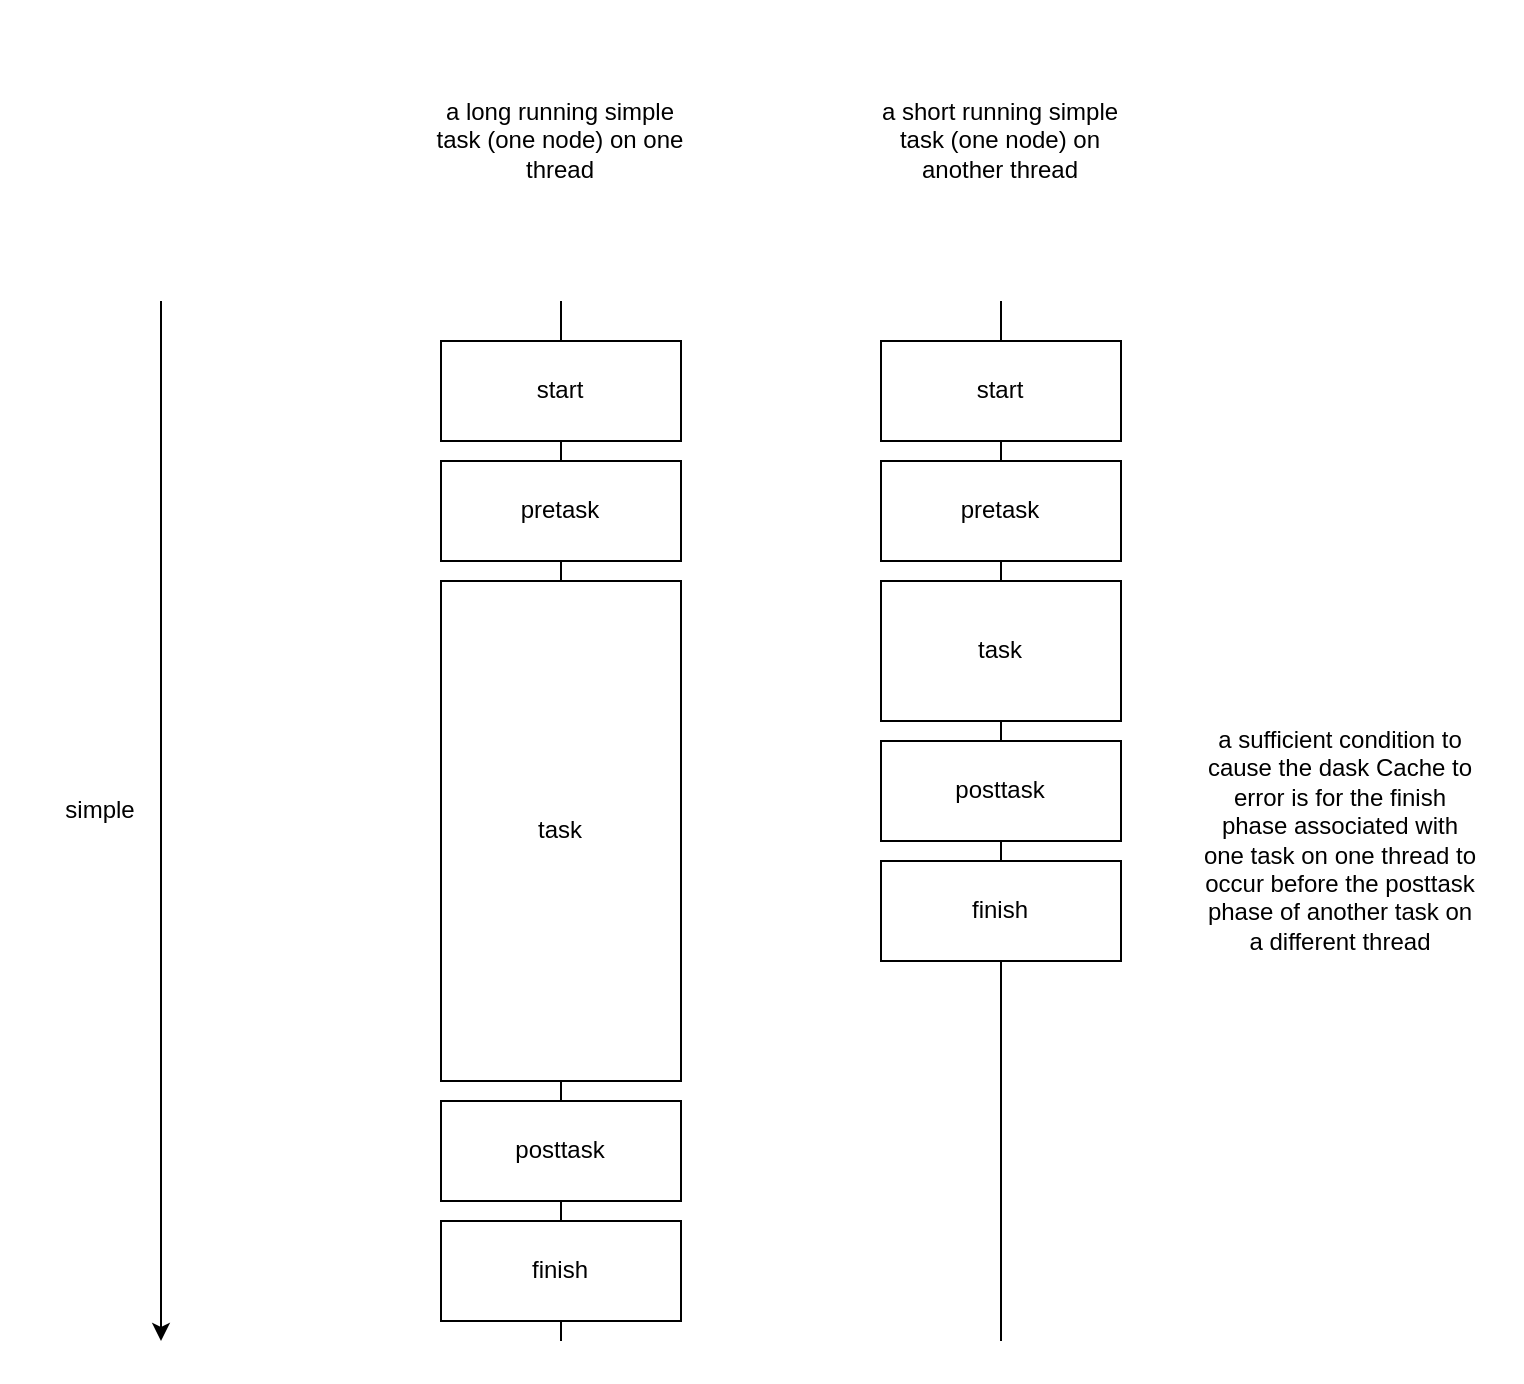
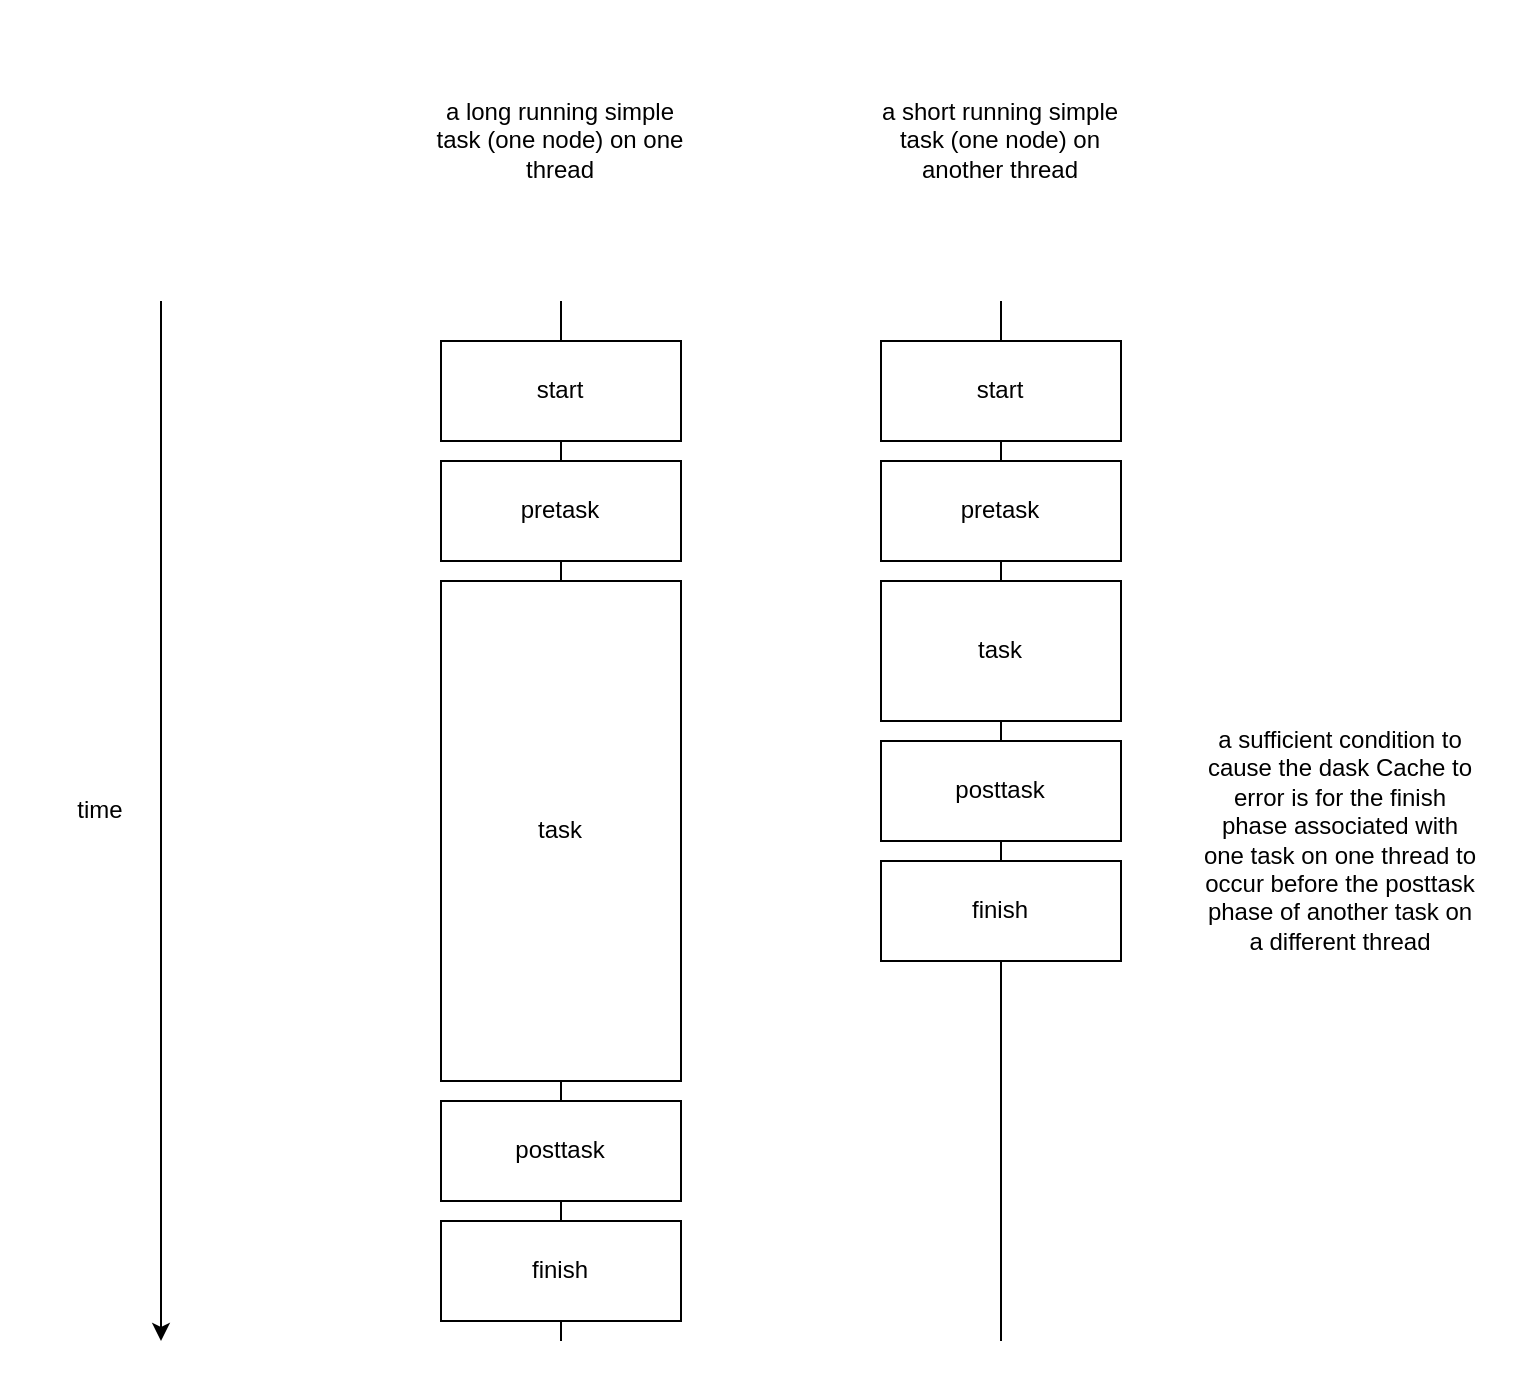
node "simple": label "simple" -> "time"
